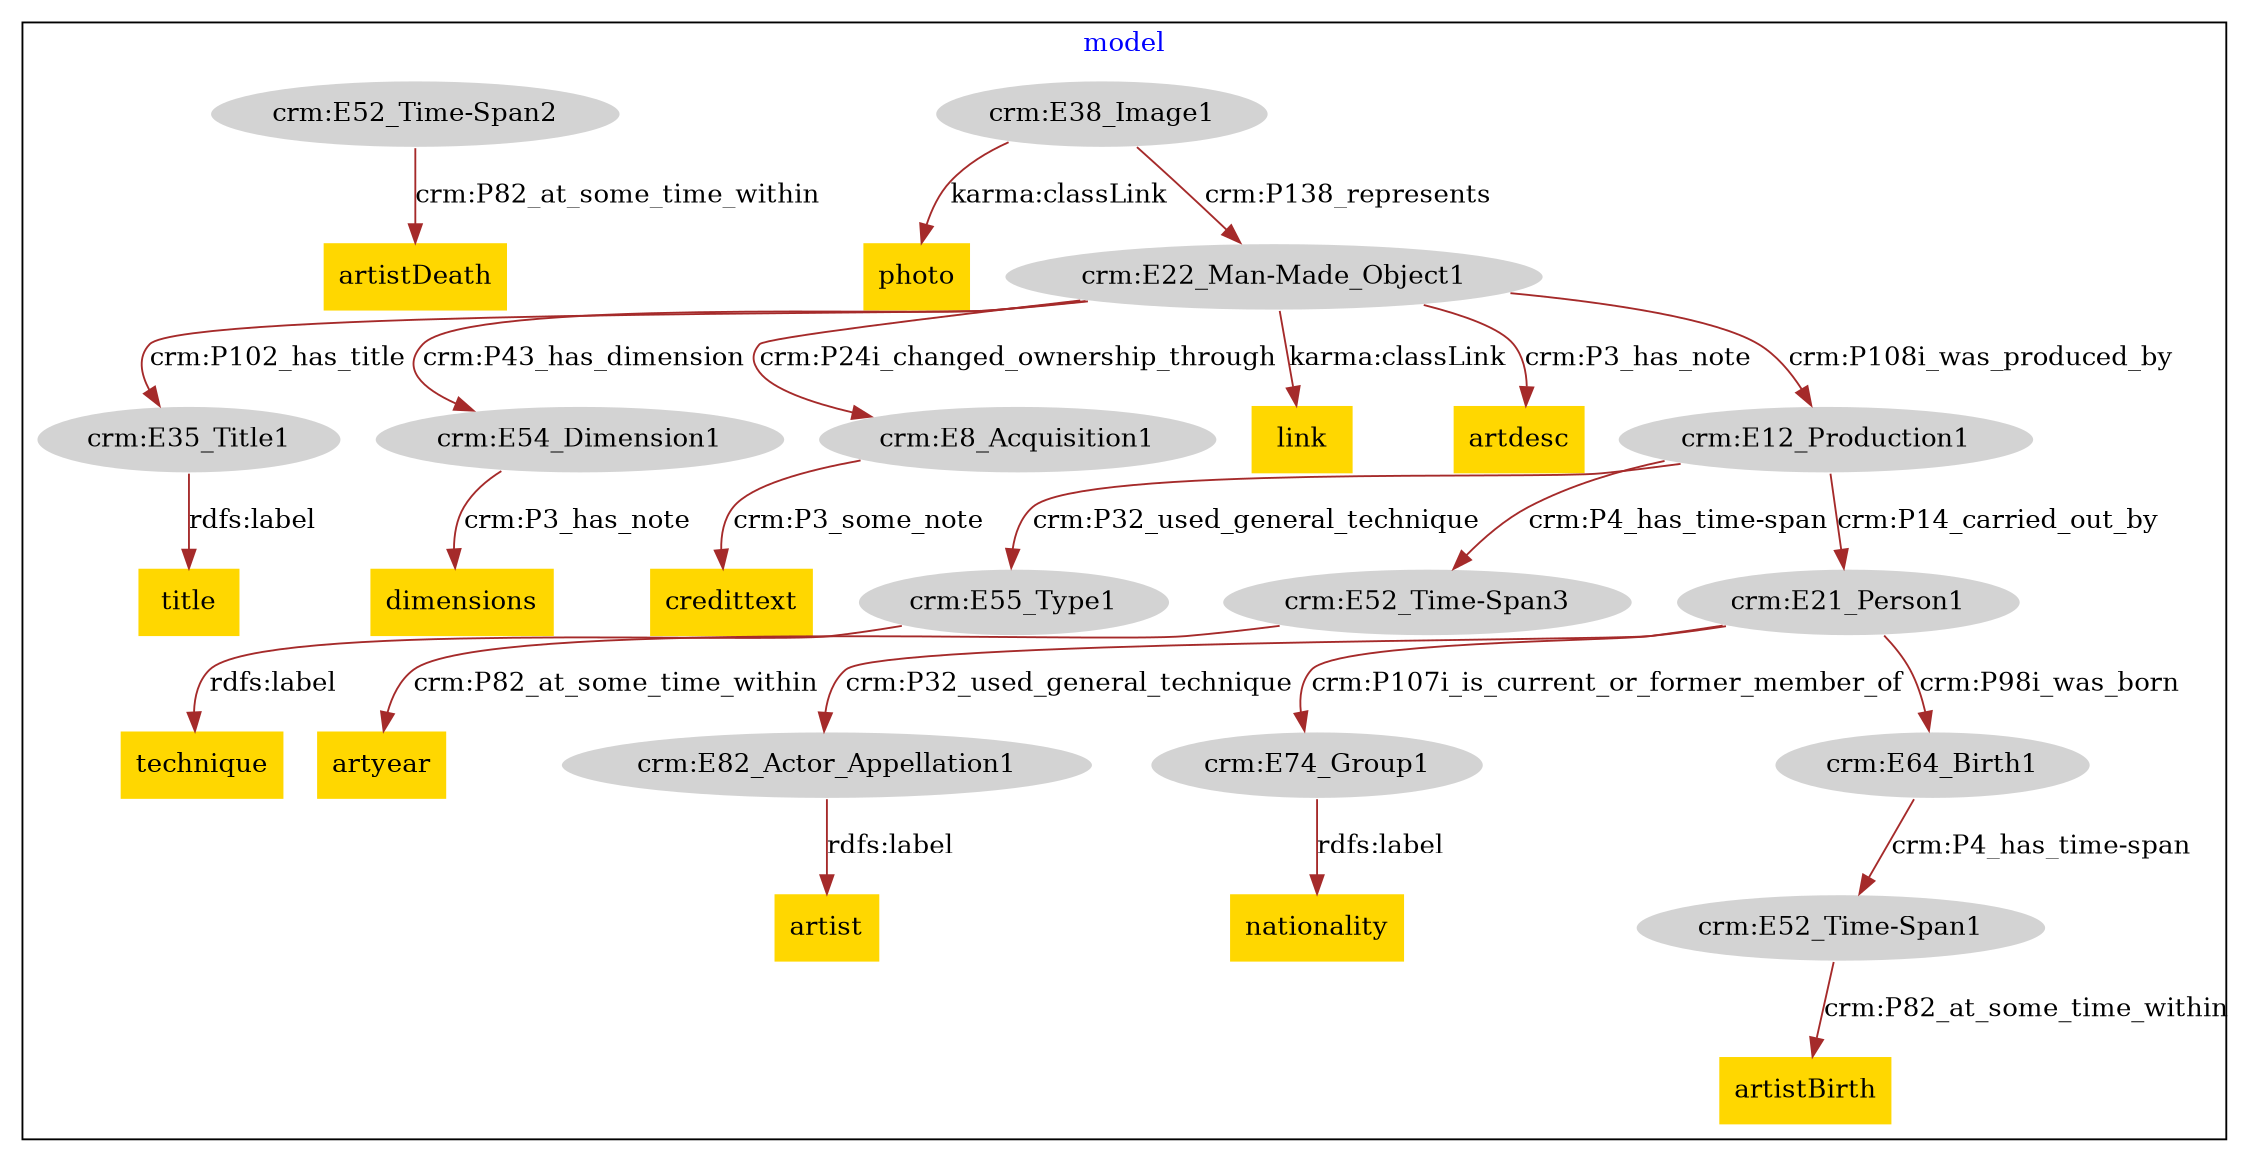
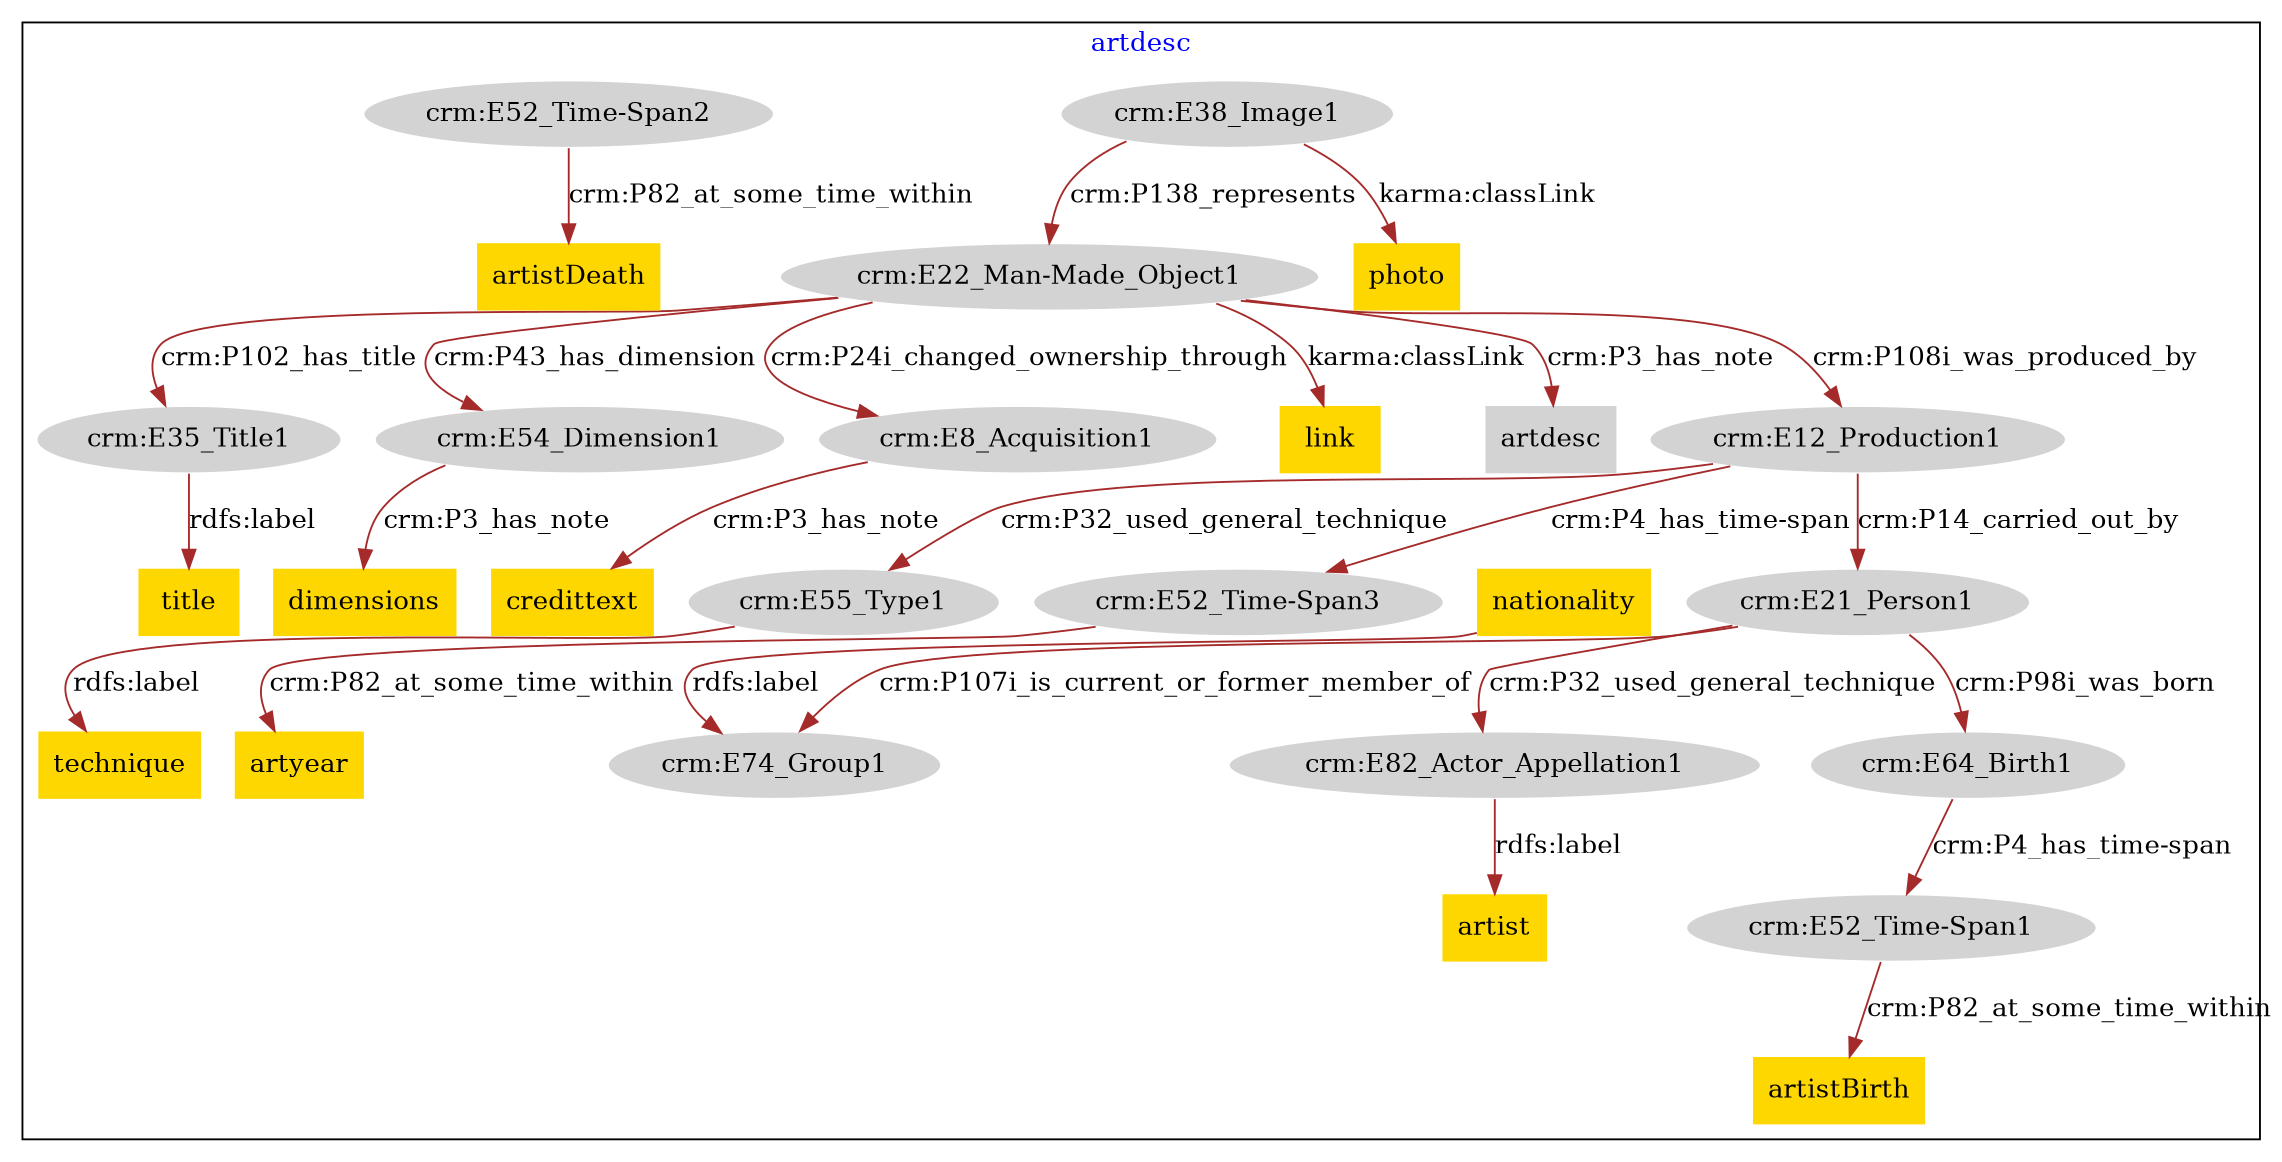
cluster "model": label "model" -> "artdesc"
node "artdesc": fillcolor gold -> lightgray
edge "crm:E8_Acquisition1" -> "credittext": label "crm:P3_some_note" -> "crm:P3_has_note"
edge "crm:E74_Group1" -> "nationality": reversed
